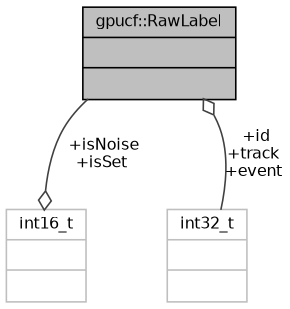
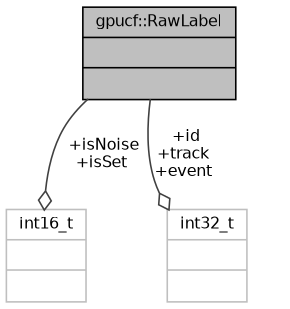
edge "int32_t" -> "gpucf::RawLabel": reversed
